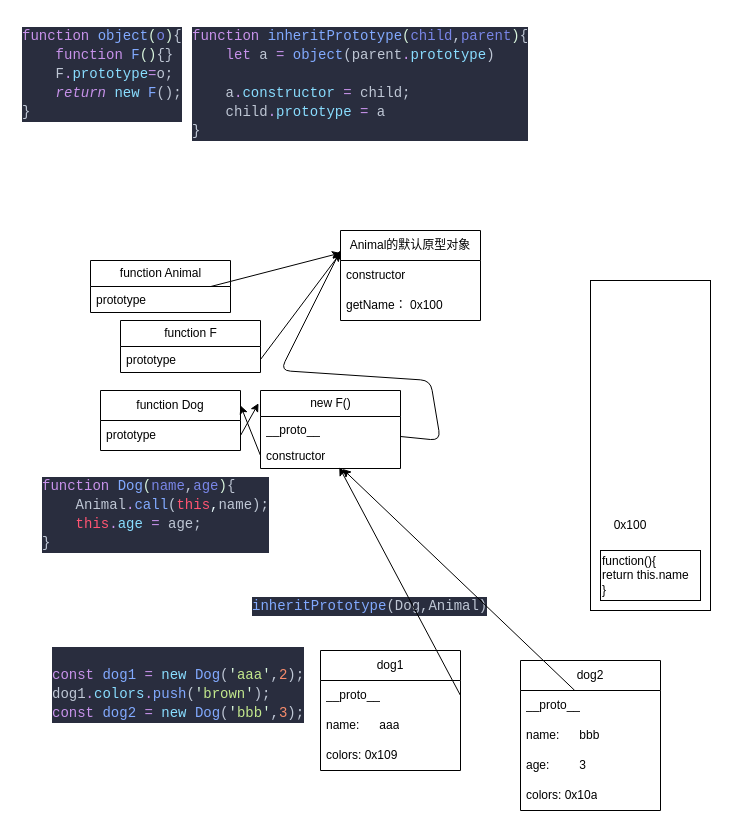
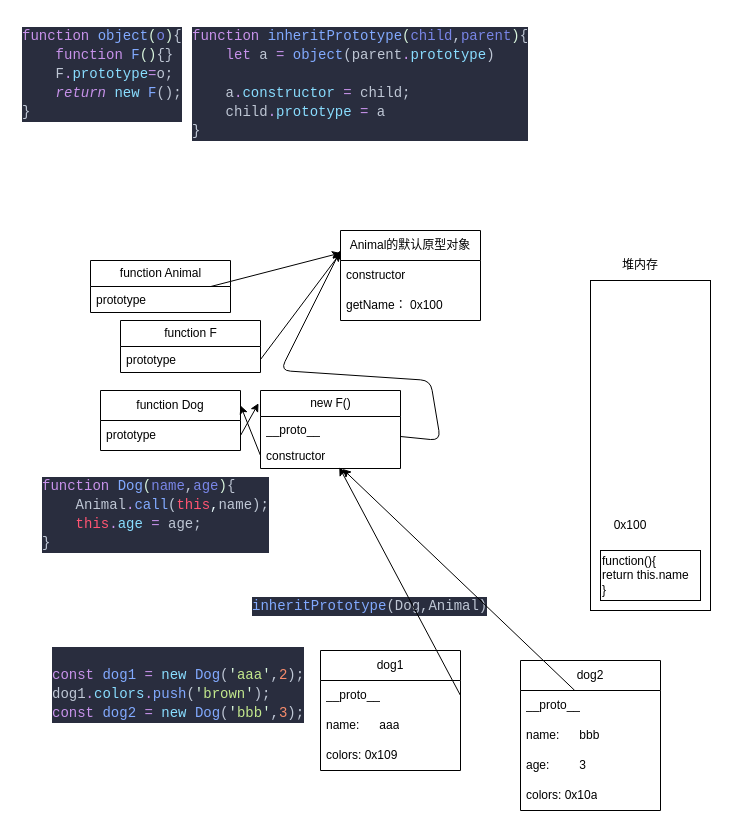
node "堆内存": added
